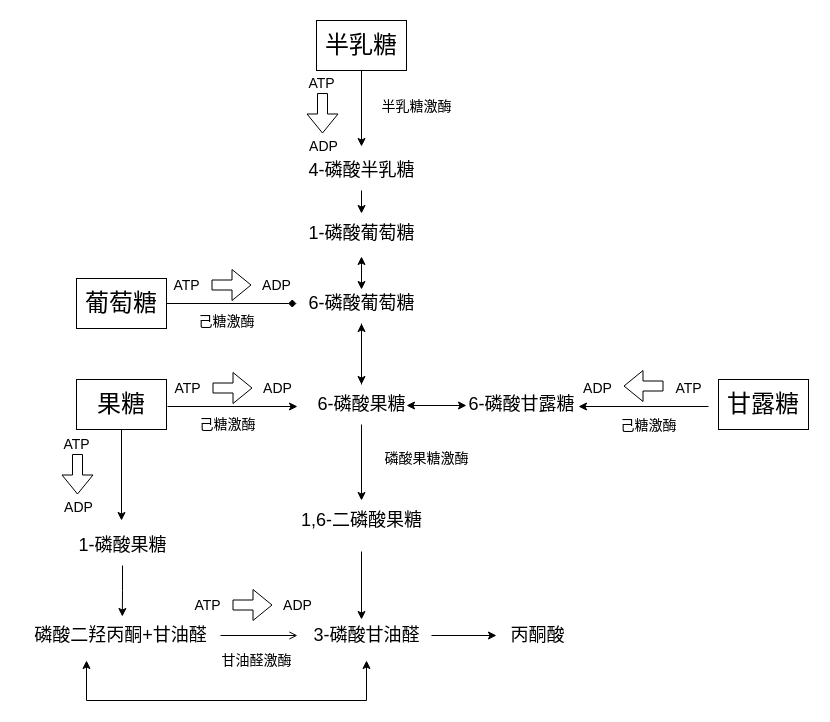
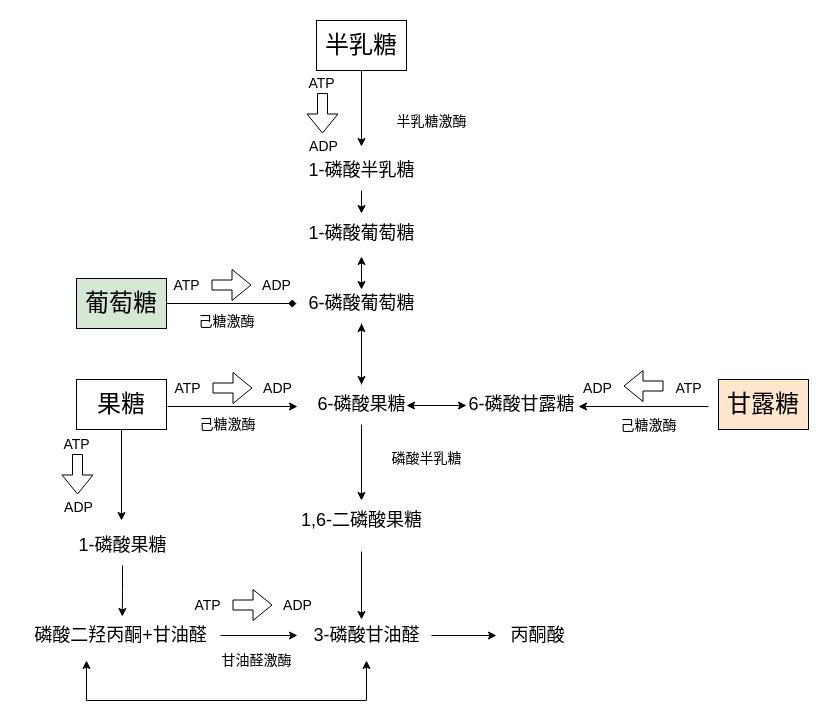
node "半乳糖激酶": moved (417, 107) -> (432, 122)
node "4-磷酸半乳糖": label "4-磷酸半乳糖" -> "1-磷酸半乳糖"
node "葡萄糖": fillcolor #ffffff -> #d5e8d4
node "甘露糖": fillcolor #ffffff -> #ffe6cc
node "磷酸果糖激酶": label "磷酸果糖激酶" -> "磷酸半乳糖"
edge "磷酸二羟丙酮+甘油醛" -> "3-磷酸甘油醛": arrowhead open -> classic
